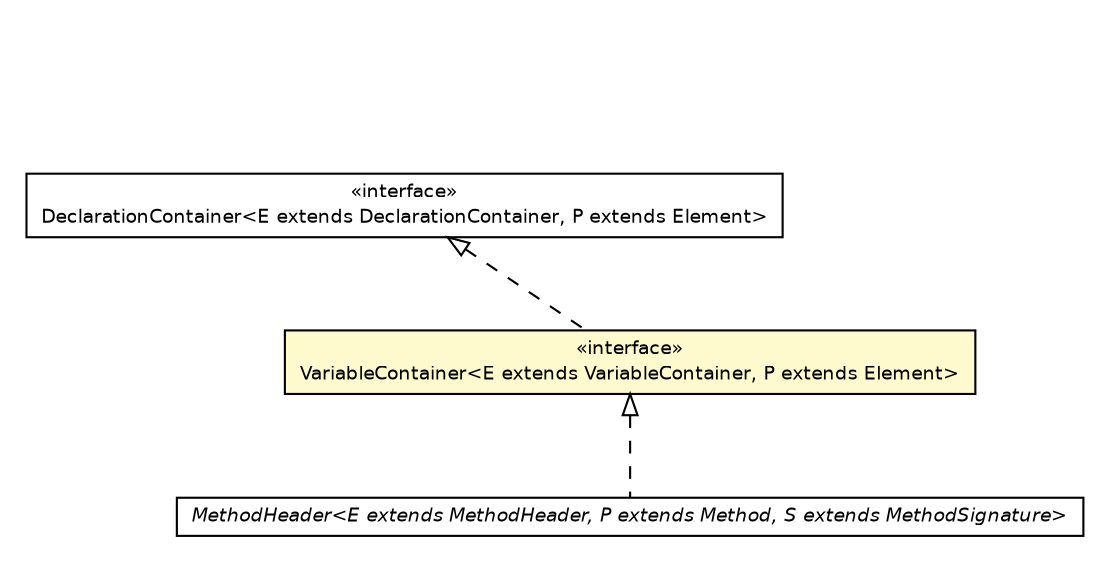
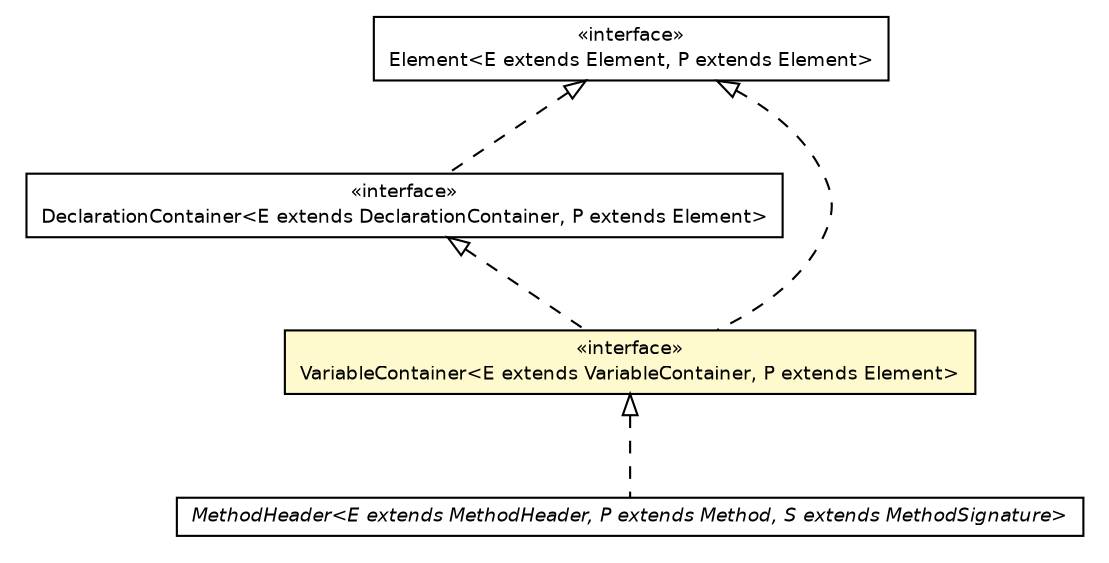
node "Element<E extends Element, P extends Element>": added
